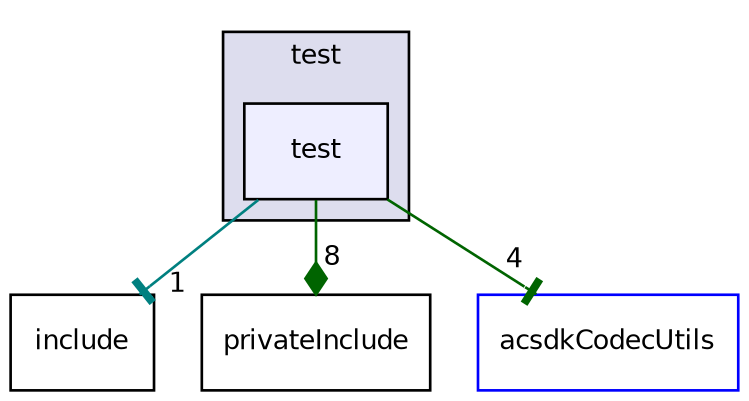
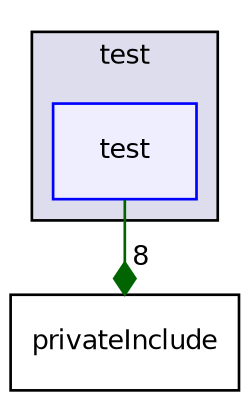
node "test": color black -> blue
node "include": removed
node "acsdkCodecUtils": removed
